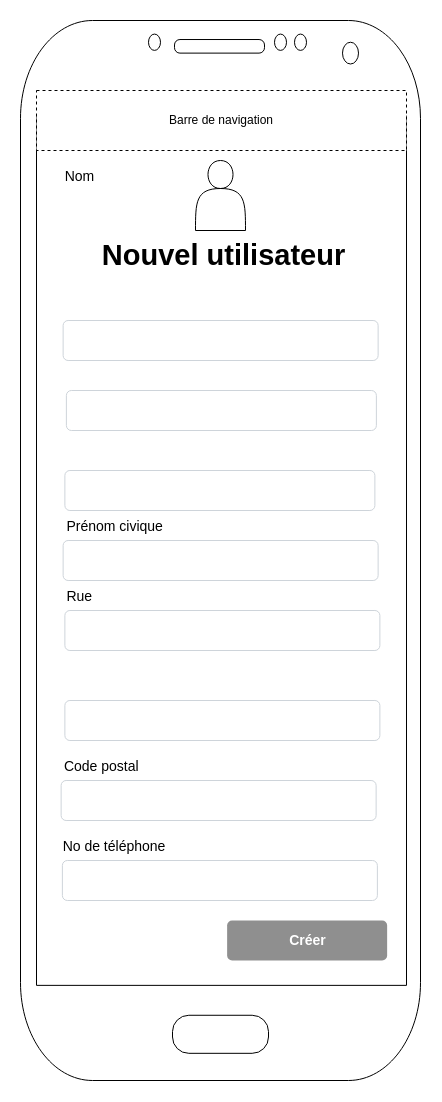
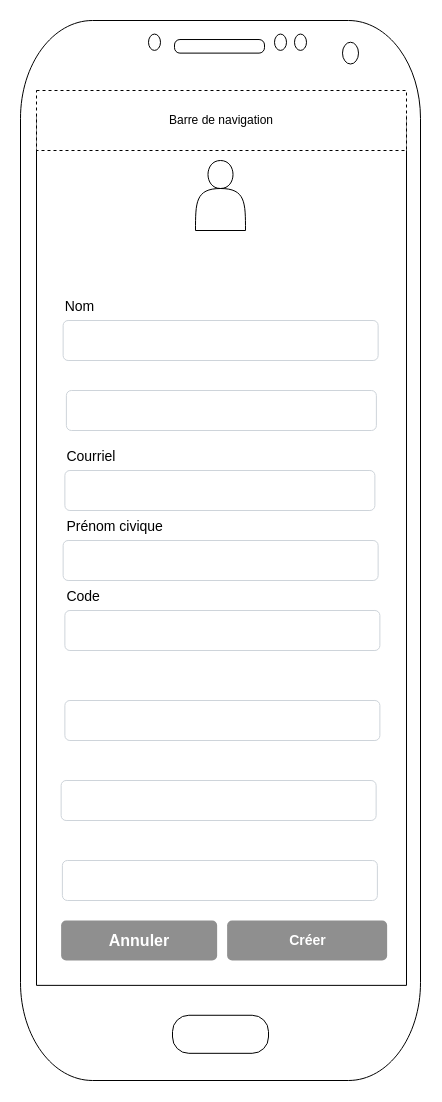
node "Nom": moved (113, 176) -> (113, 306)
node "Nouvel utilisateur": removed
node "Courriel": added
node "Rue": label "Rue" -> "Code"
node "Code postal": removed
node "No de téléphone": removed
node "Annuler": added
